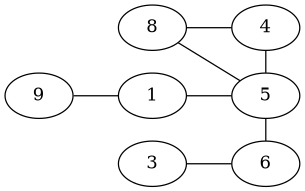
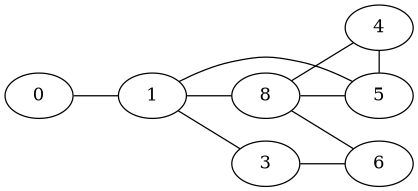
node "9": label "9" -> "0"
edge "1" -- "8": added
edge "1" -- "3": added
edge "5" -- "6": now "8" -- "6"
